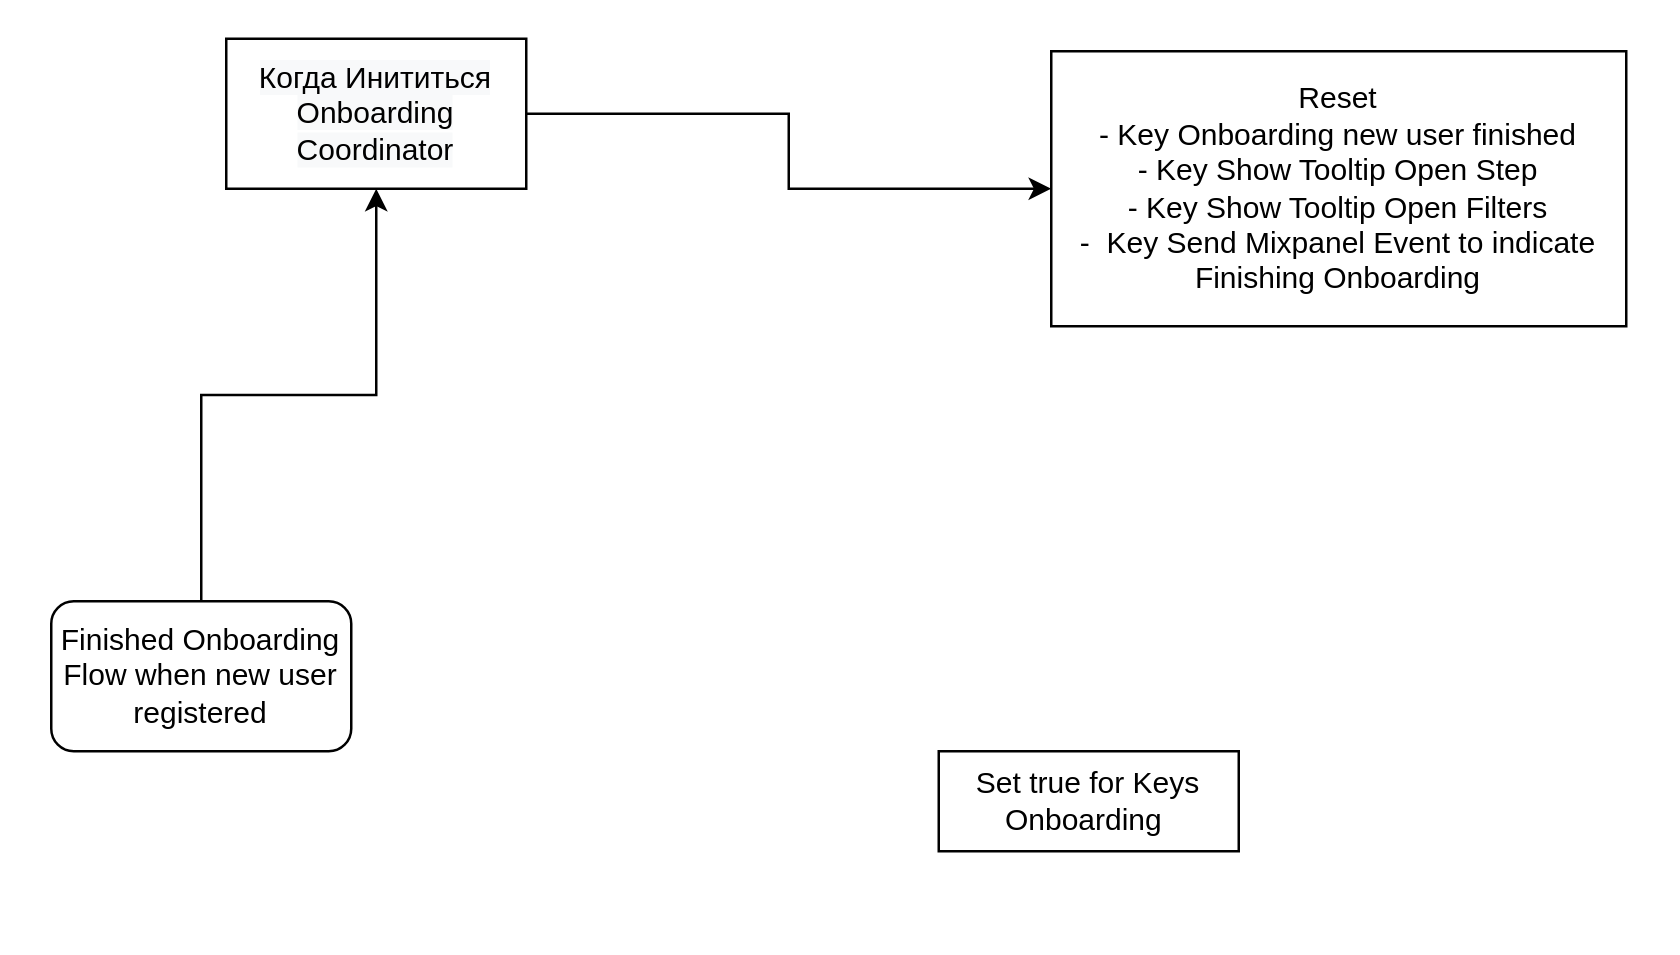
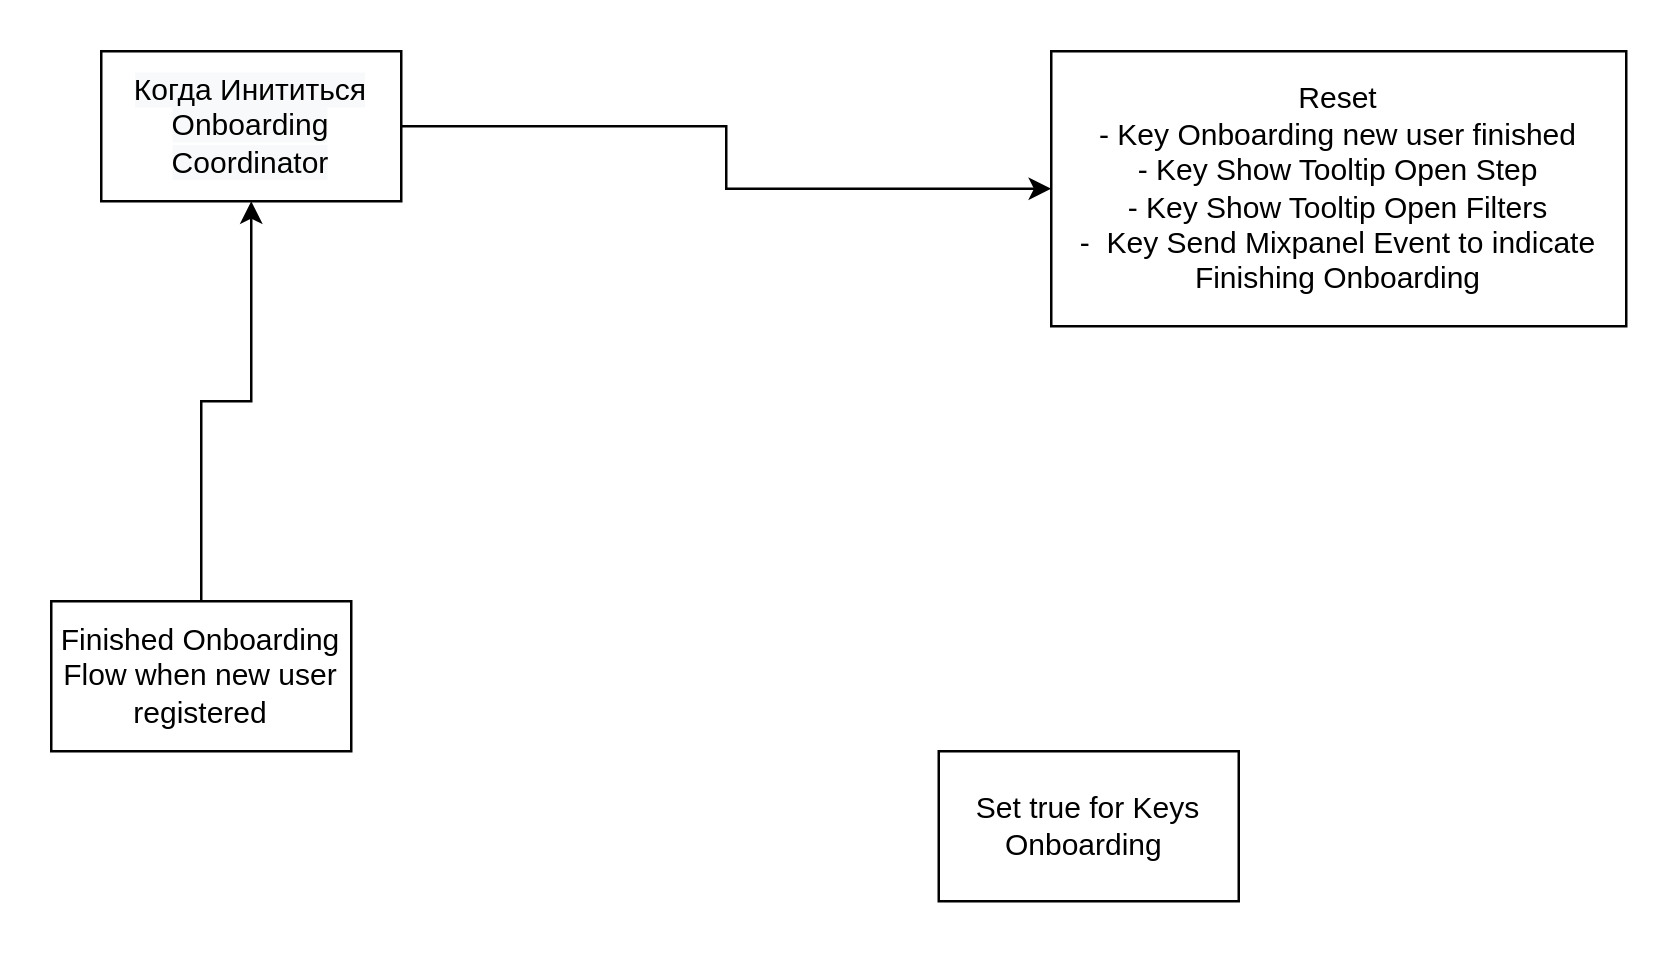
node "Когда Инититься Onboarding Coordinator": moved (376, 114) -> (251, 126)
node "Finished Onboarding Flow when new user registered": shape rounded rectangle -> rectangle
node "Set true for Keys Onboarding": size 300x100 -> 300x150
